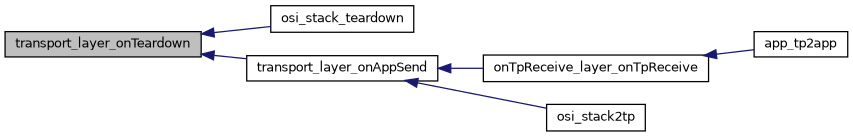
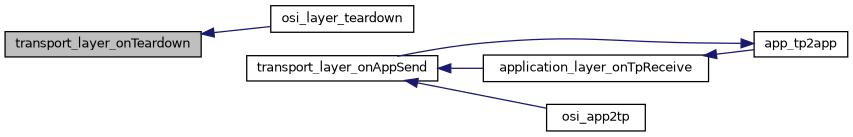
node "osi_stack_teardown": label "osi_stack_teardown" -> "osi_layer_teardown"
edge "transport_layer_onAppSend" -> "transport_layer_onTeardown": now "transport_layer_onAppSend" -> "app_tp2app"
node "onTpReceive_layer_onTpReceive": label "onTpReceive_layer_onTpReceive" -> "application_layer_onTpReceive"
node "osi_stack2tp": label "osi_stack2tp" -> "osi_app2tp"
